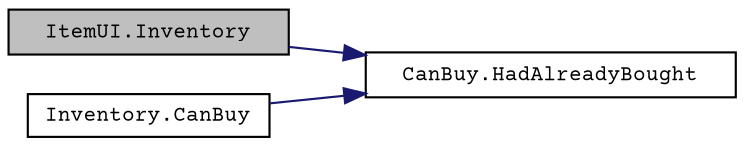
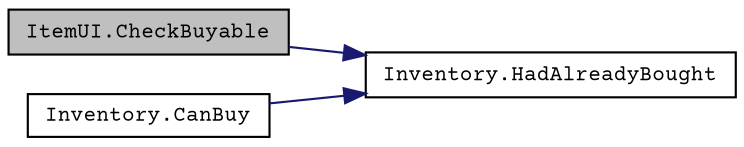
node "ItemUI.Inventory": label "ItemUI.Inventory" -> "ItemUI.CheckBuyable"
node "CanBuy.HadAlreadyBought": label "CanBuy.HadAlreadyBought" -> "Inventory.HadAlreadyBought"
